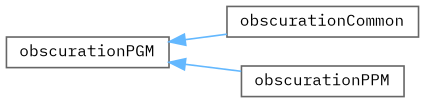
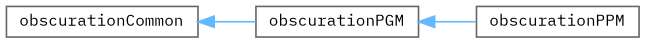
edge "obscurationCommon" -> "obscurationPGM": reversed
